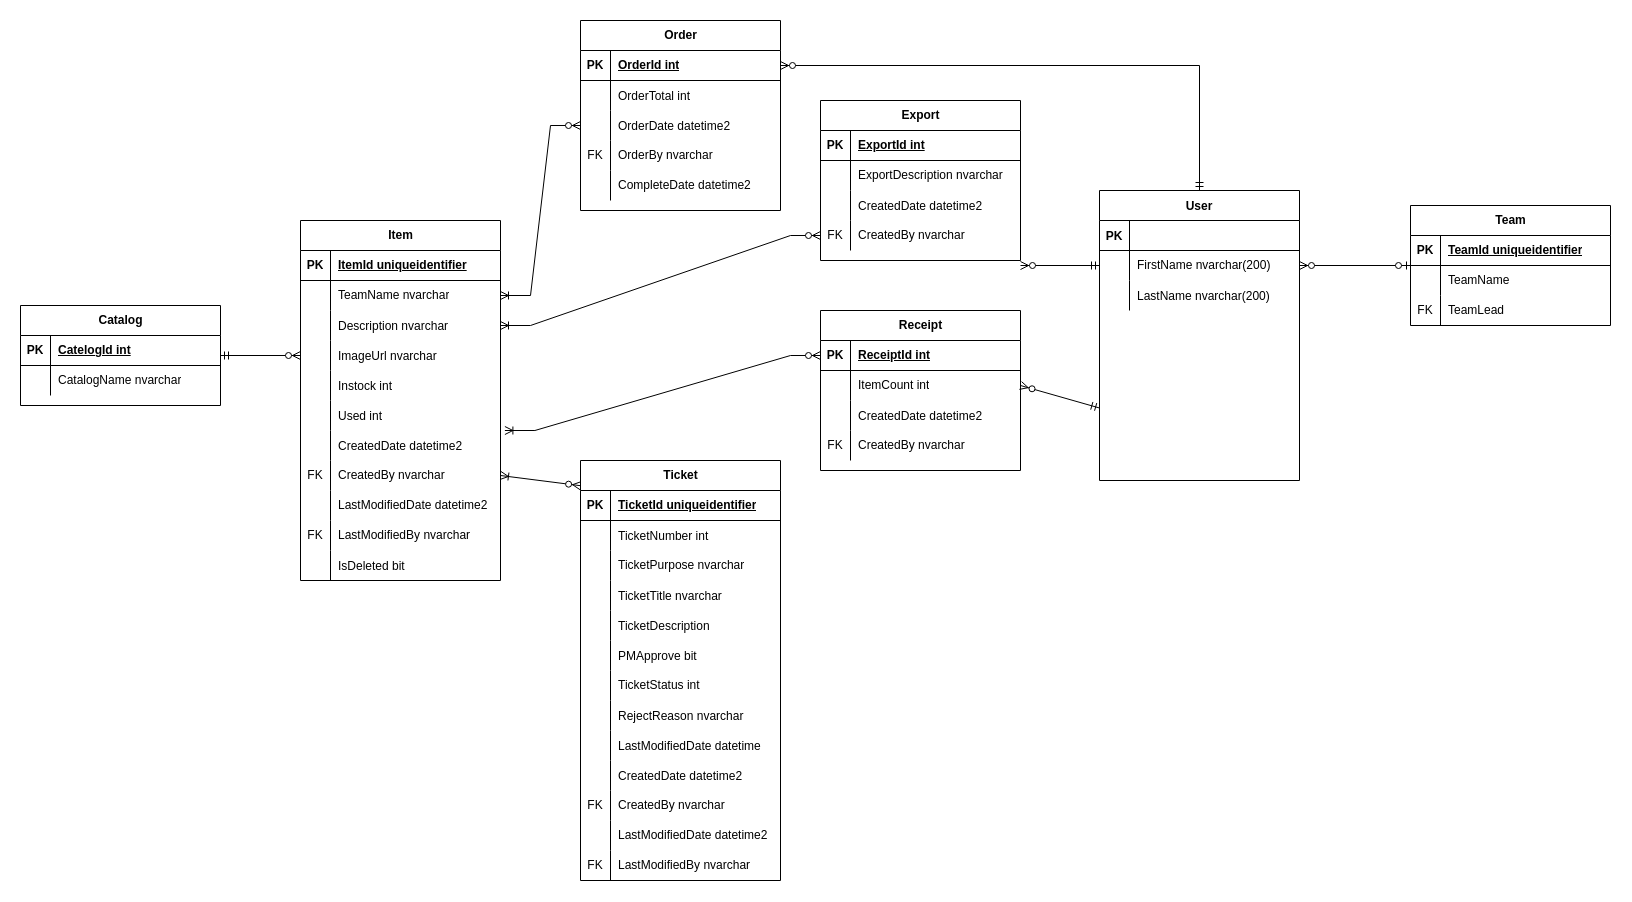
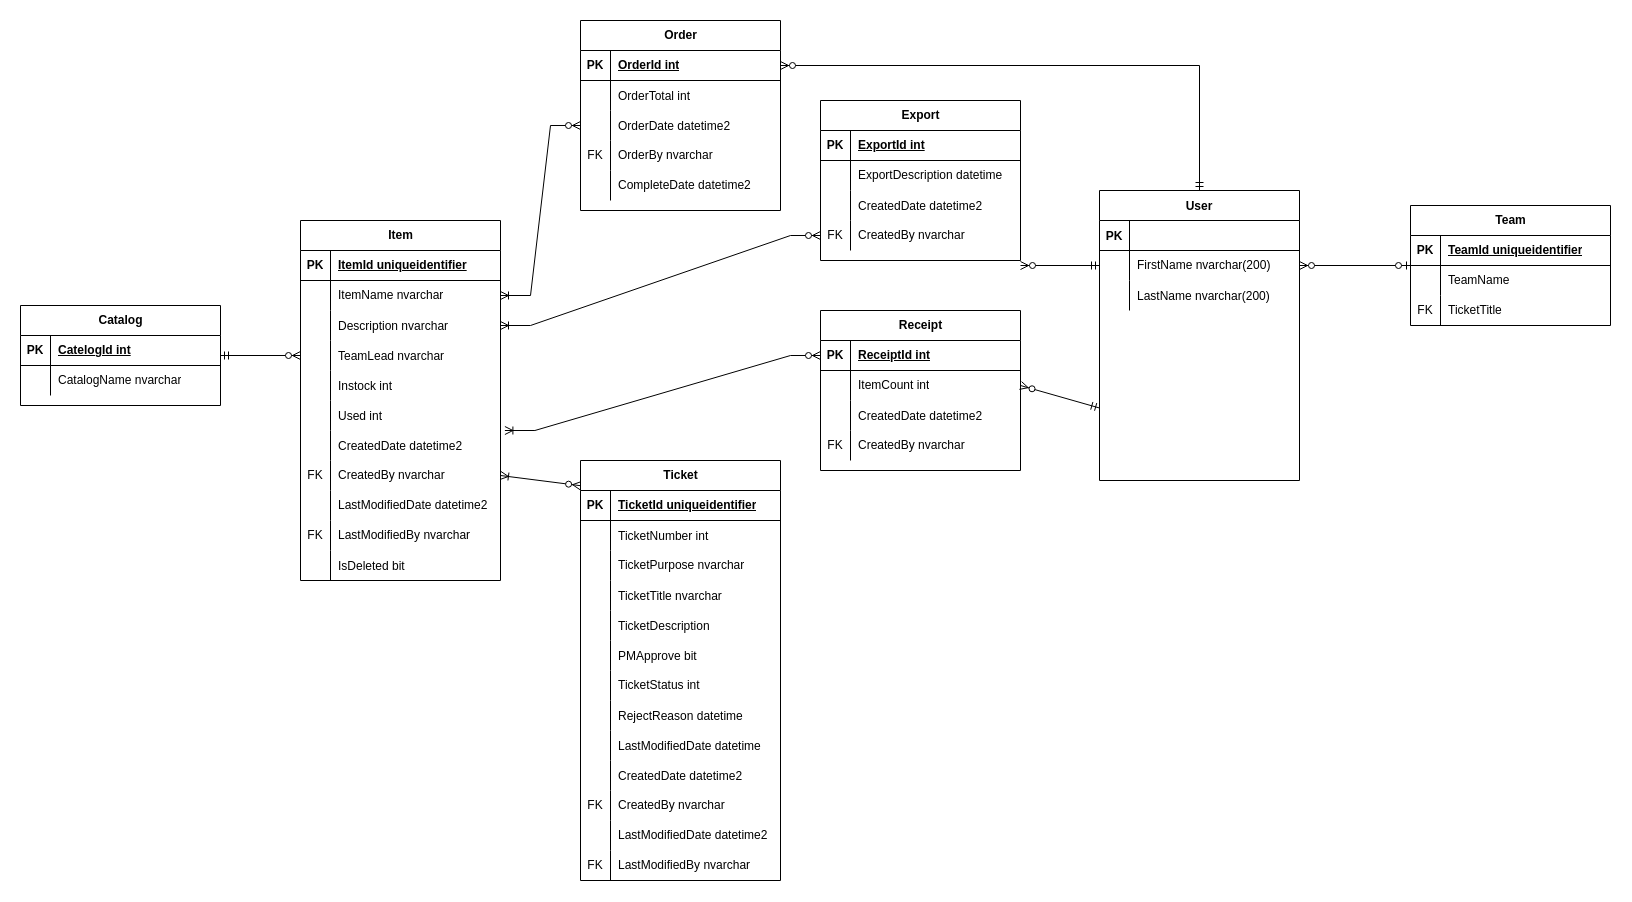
node "ExportDescription nvarchar": label "ExportDescription nvarchar" -> "ExportDescription datetime"
node "TeamName nvarchar": label "TeamName nvarchar" -> "ItemName nvarchar"
node "TeamLead": label "TeamLead" -> "TicketTitle"
node "ImageUrl nvarchar": label "ImageUrl nvarchar" -> "TeamLead nvarchar"
node "RejectReason nvarchar": label "RejectReason nvarchar" -> "RejectReason datetime"
